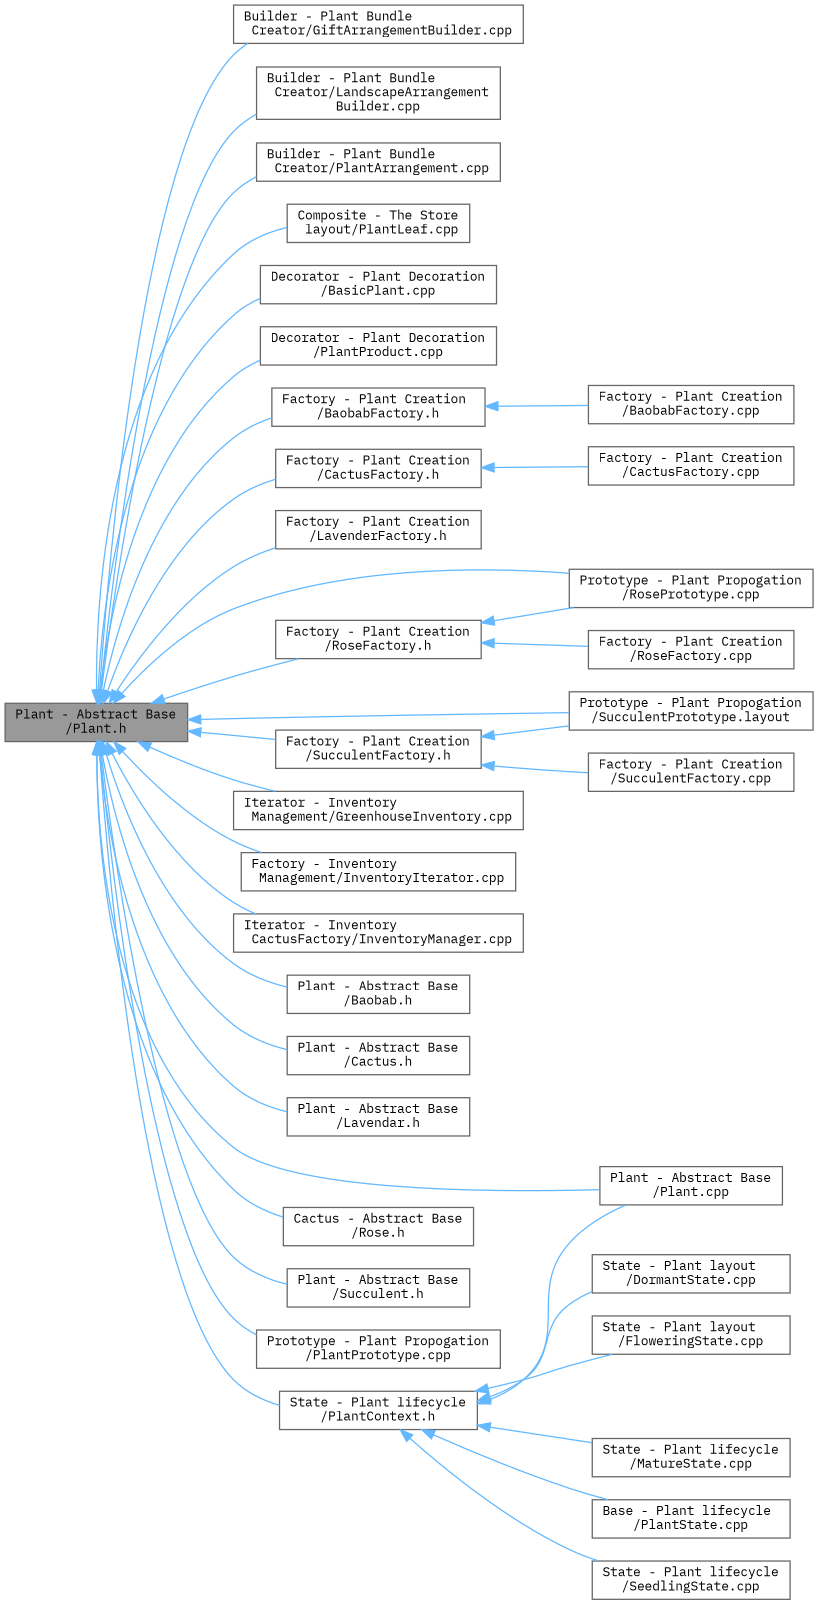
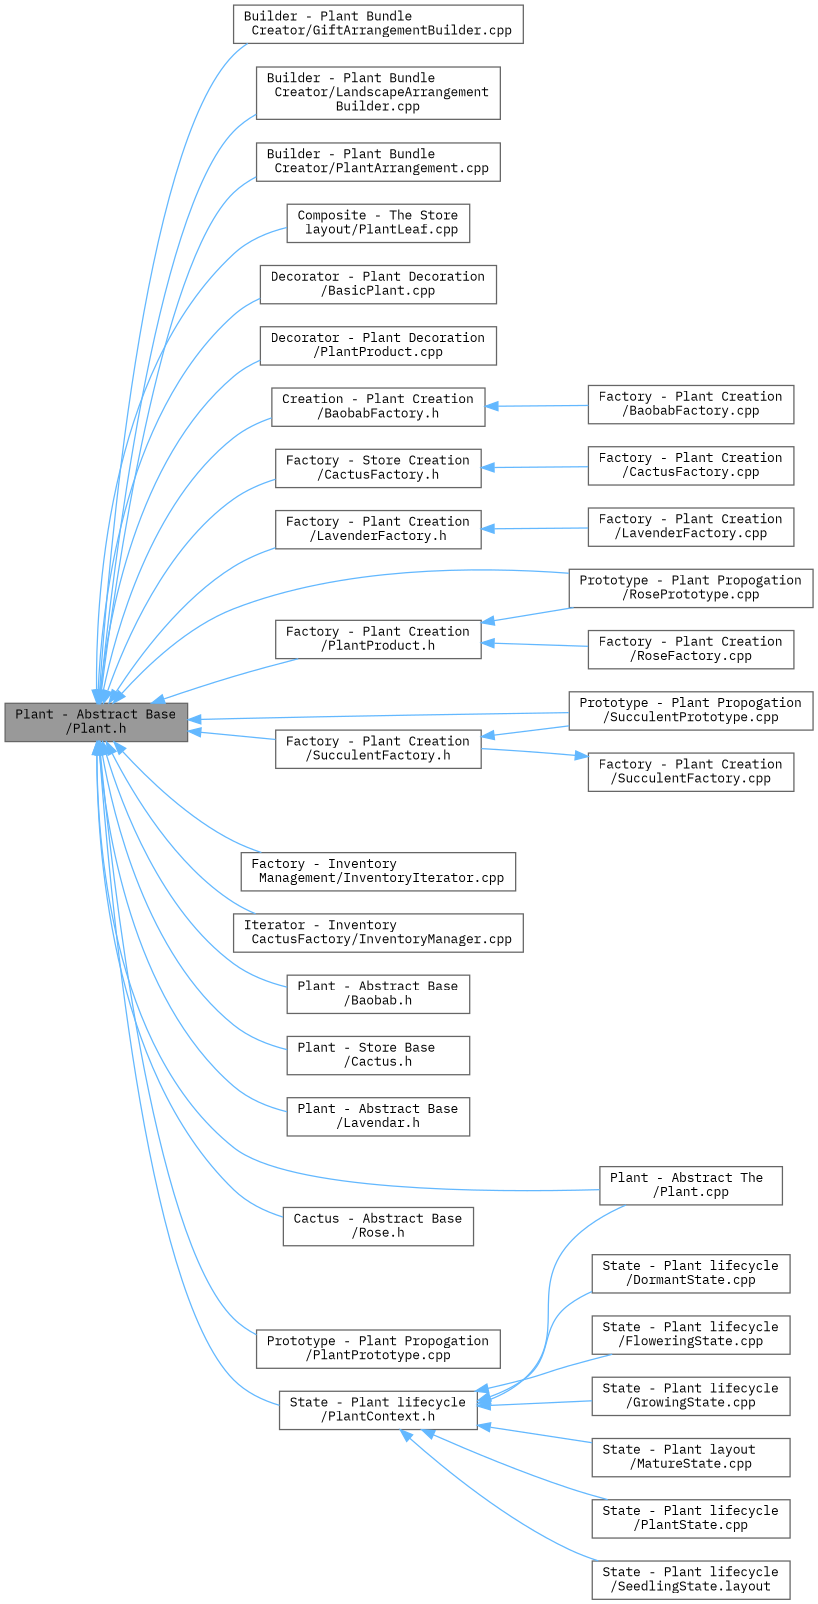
node "Factory - Plant Creation /BaobabFactory.h": label "Factory - Plant Creation /BaobabFactory.h" -> "Creation - Plant Creation /BaobabFactory.h"
node "Factory - Plant Creation /CactusFactory.h": label "Factory - Plant Creation /CactusFactory.h" -> "Factory - Store Creation /CactusFactory.h"
node "Factory - Plant Creation /LavenderFactory.cpp": added
node "Factory - Plant Creation /RoseFactory.h": label "Factory - Plant Creation /RoseFactory.h" -> "Factory - Plant Creation /PlantProduct.h"
node "Prototype - Plant Propogation /SucculentPrototype.layout": label "Prototype - Plant Propogation /SucculentPrototype.layout" -> "Prototype - Plant Propogation /SucculentPrototype.cpp"
edge "Factory - Plant Creation /SucculentFactory.cpp" -> "Factory - Plant Creation /SucculentFactory.h": reversed
node "Iterator - Inventory Management/GreenhouseInventory.cpp": removed
node "Plant - Abstract Base /Cactus.h": label "Plant - Abstract Base /Cactus.h" -> "Plant - Store Base /Cactus.h"
node "Plant - Abstract Base /Plant.cpp": label "Plant - Abstract Base /Plant.cpp" -> "Plant - Abstract The /Plant.cpp"
node "State - Plant layout /DormantState.cpp": label "State - Plant layout /DormantState.cpp" -> "State - Plant lifecycle /DormantState.cpp"
node "Plant - Abstract Base /Succulent.h": removed
node "State - Plant layout /FloweringState.cpp": label "State - Plant layout /FloweringState.cpp" -> "State - Plant lifecycle /FloweringState.cpp"
node "State - Plant lifecycle /GrowingState.cpp": added
node "State - Plant lifecycle /MatureState.cpp": label "State - Plant lifecycle /MatureState.cpp" -> "State - Plant layout /MatureState.cpp"
node "Base - Plant lifecycle /PlantState.cpp": label "Base - Plant lifecycle /PlantState.cpp" -> "State - Plant lifecycle /PlantState.cpp"
node "State - Plant lifecycle /SeedlingState.cpp": label "State - Plant lifecycle /SeedlingState.cpp" -> "State - Plant lifecycle /SeedlingState.layout"
